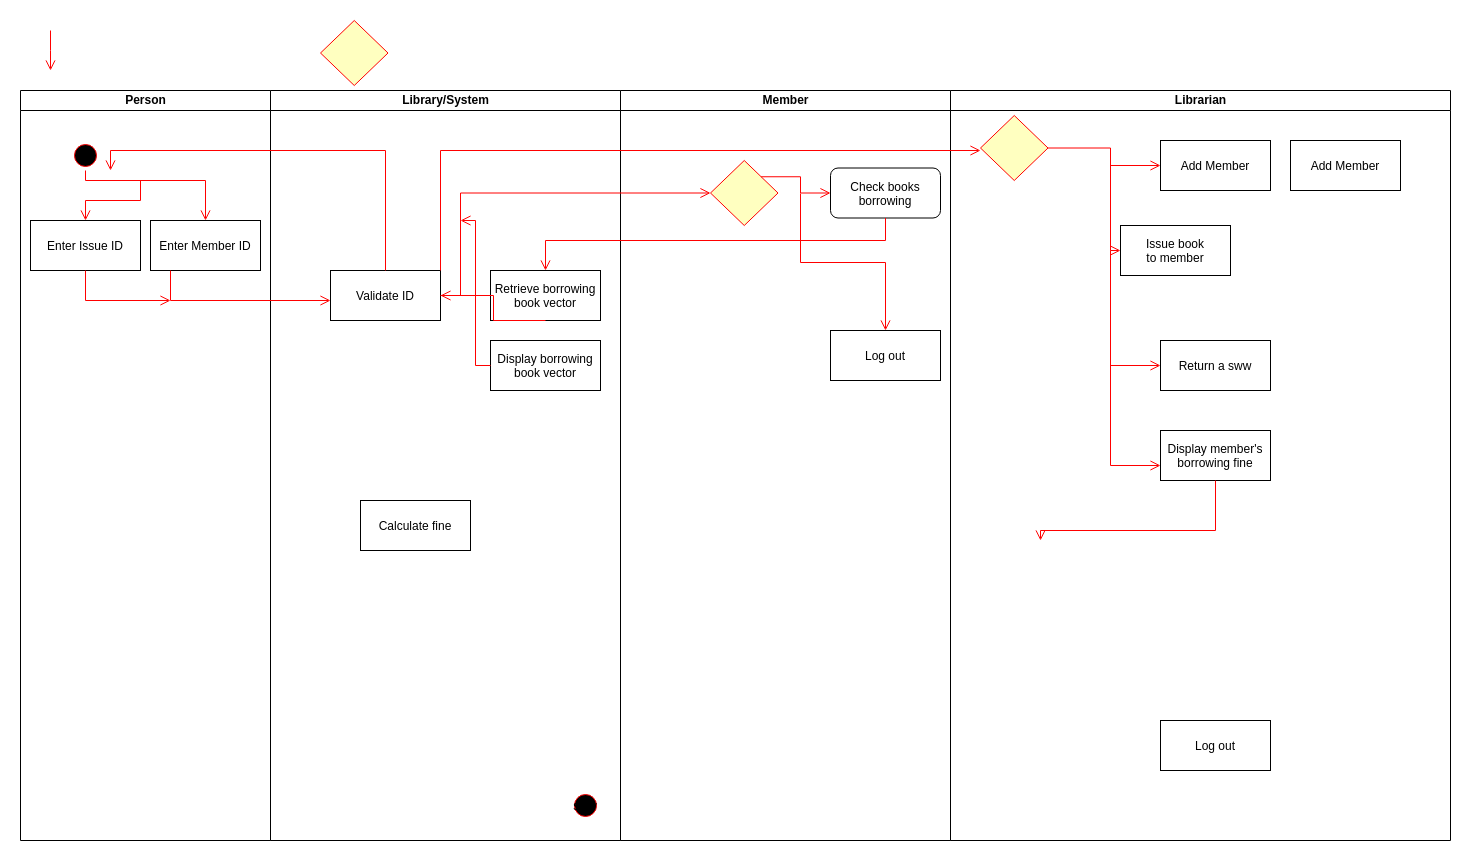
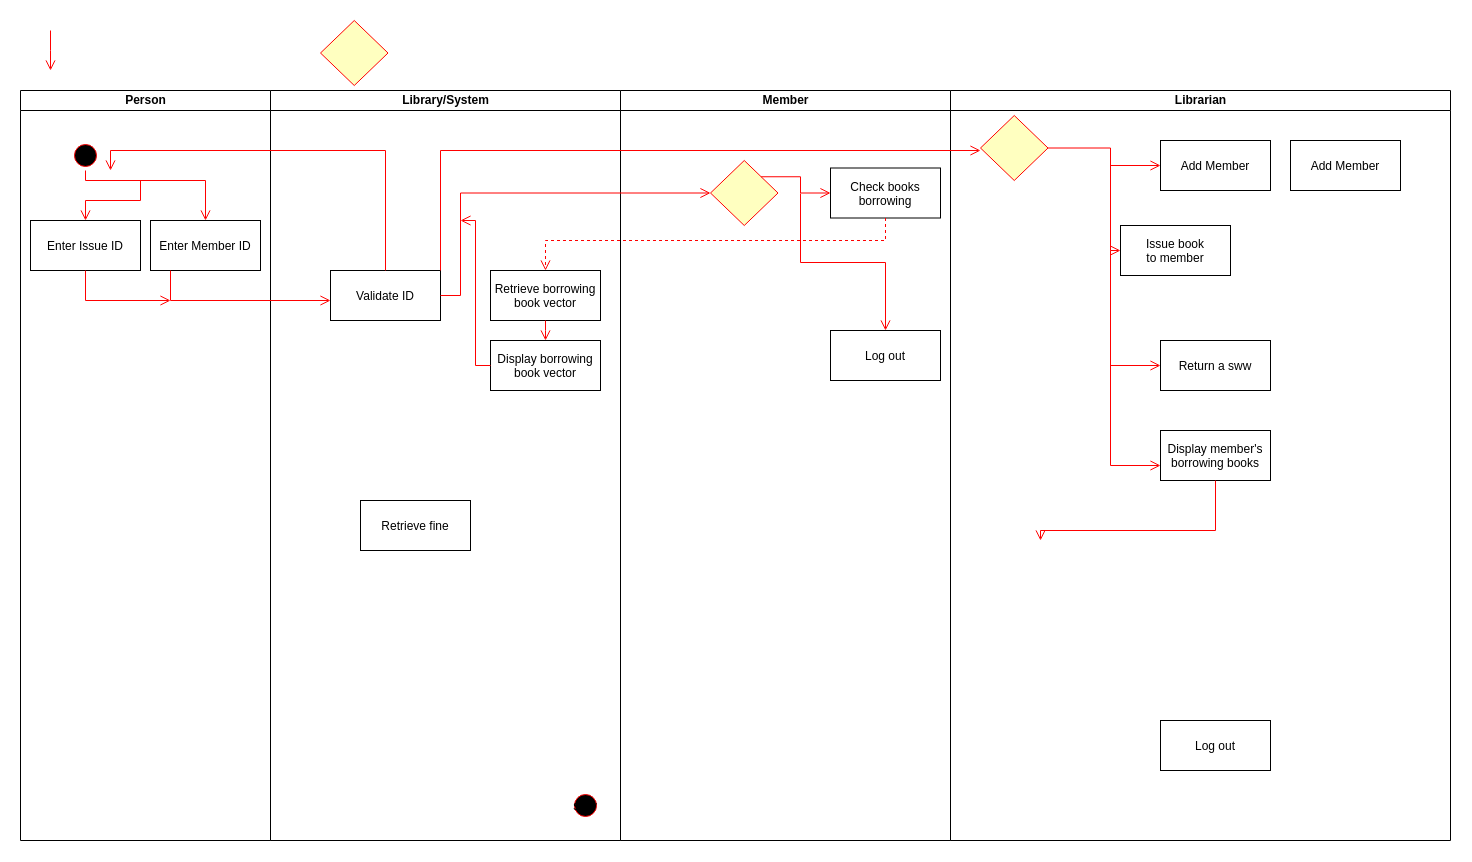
node "Check books borrowing": shape rounded rectangle -> rectangle
edge "Check books borrowing" -> "Retrieve borrowing book vector": style solid -> dashed
edge "Retrieve borrowing book vector" -> "Validate ID": now "Retrieve borrowing book vector" -> "Display borrowing book vector"
node "Display member's borrowing fine": label "Display member's borrowing fine" -> "Display member's borrowing books"
node "Calculate fine": label "Calculate fine" -> "Retrieve fine"
